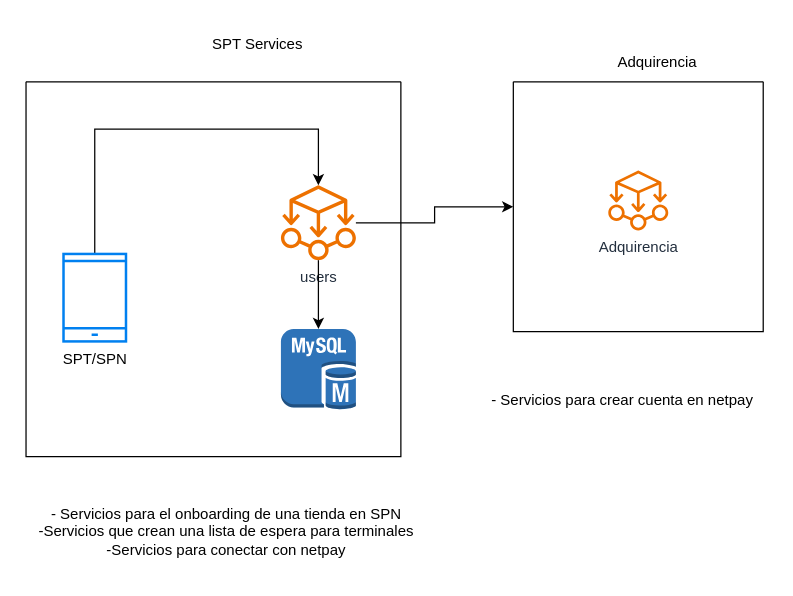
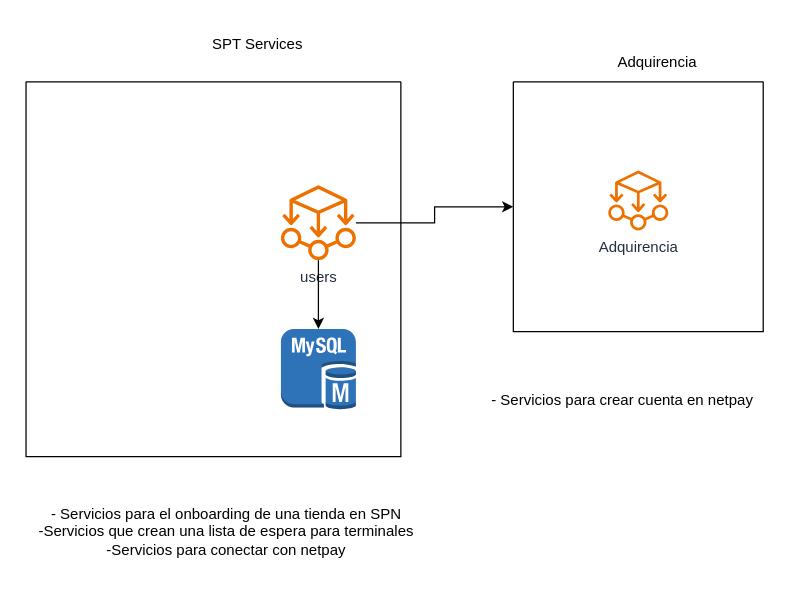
edge "SPT/SPN" -> "users": removed
node "SPT/SPN": removed
